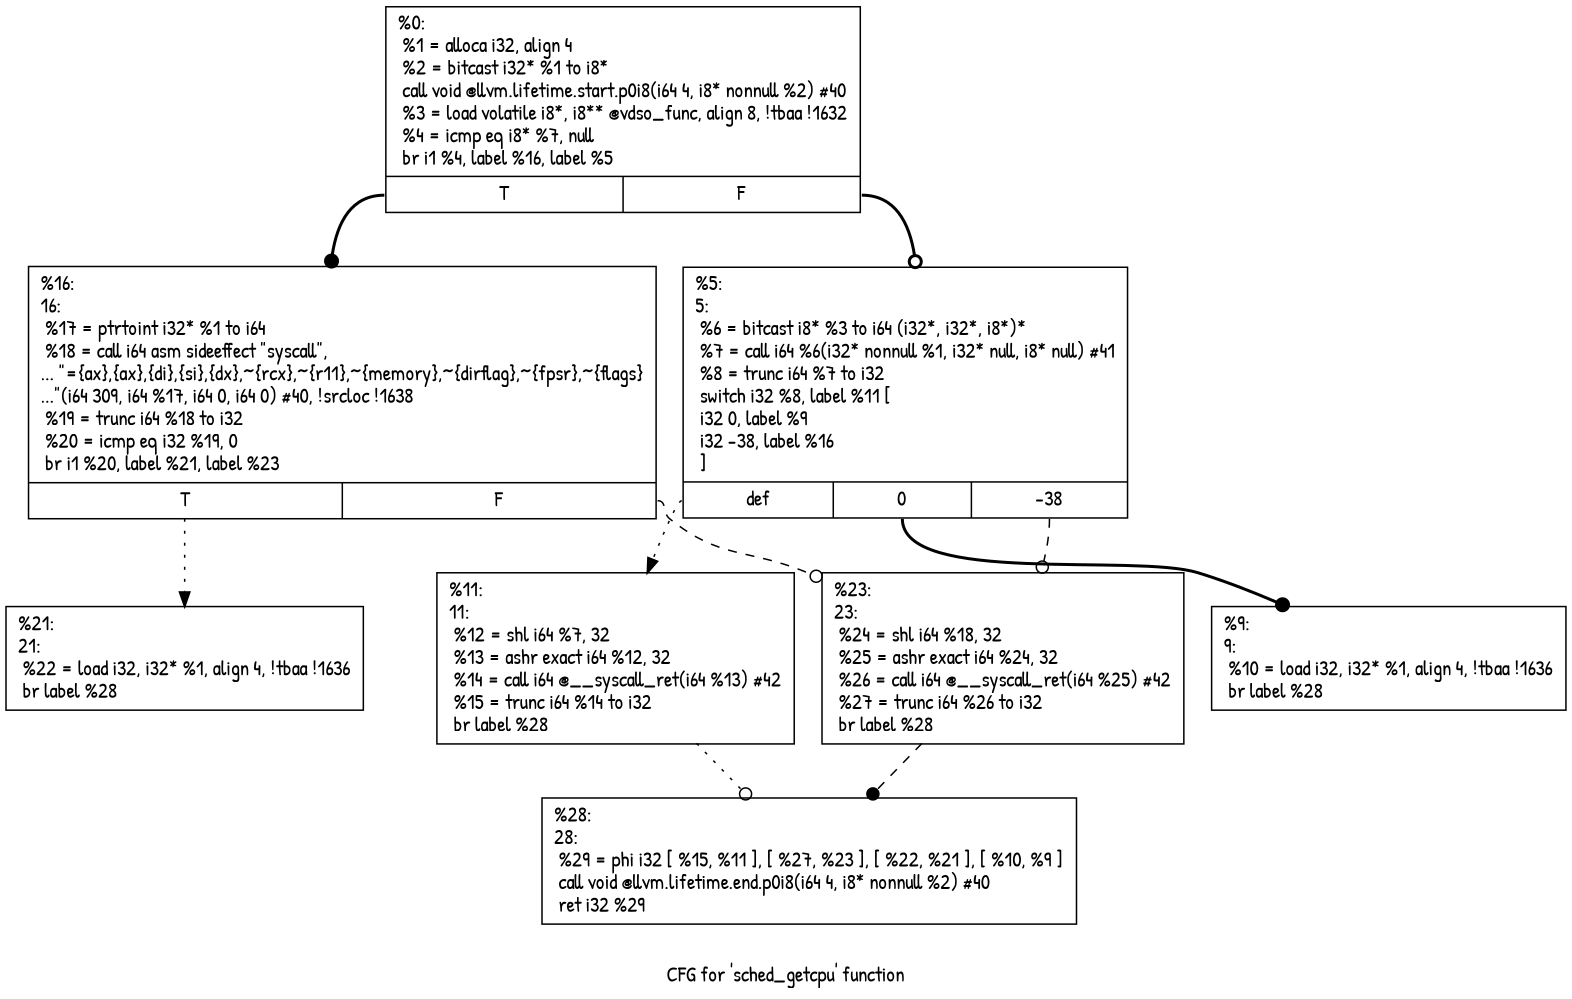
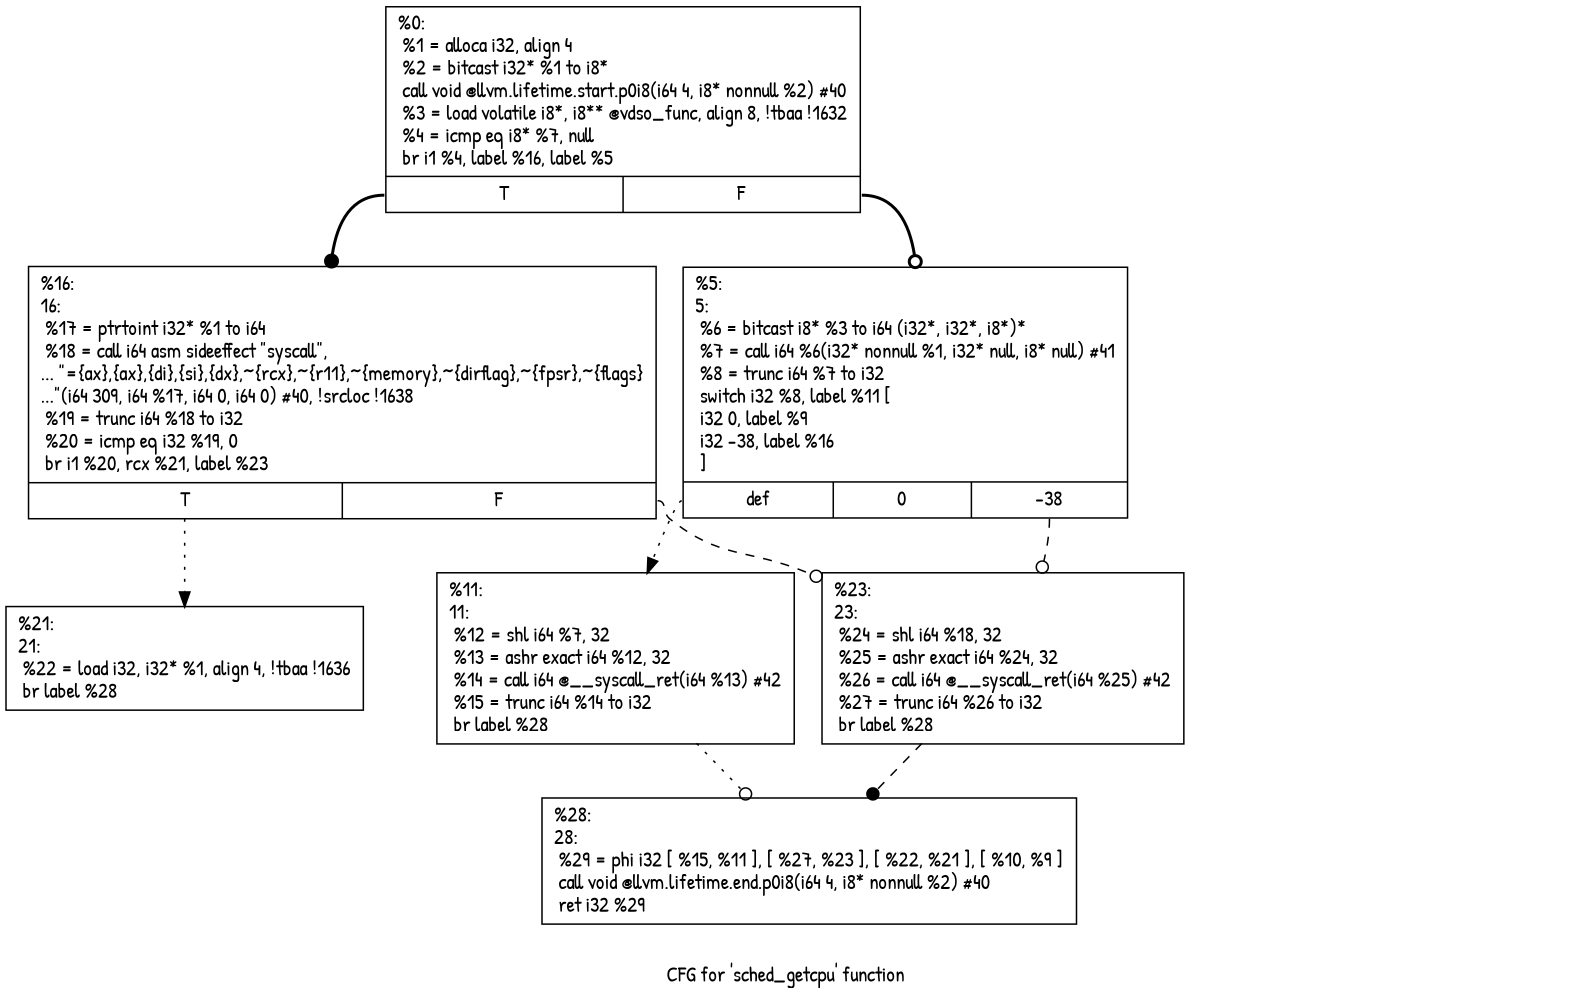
node "%16:": text "br i1 %20, label %21, label %23" -> "br i1 %20, rcx %21, label %23"
node "%9:": removed
